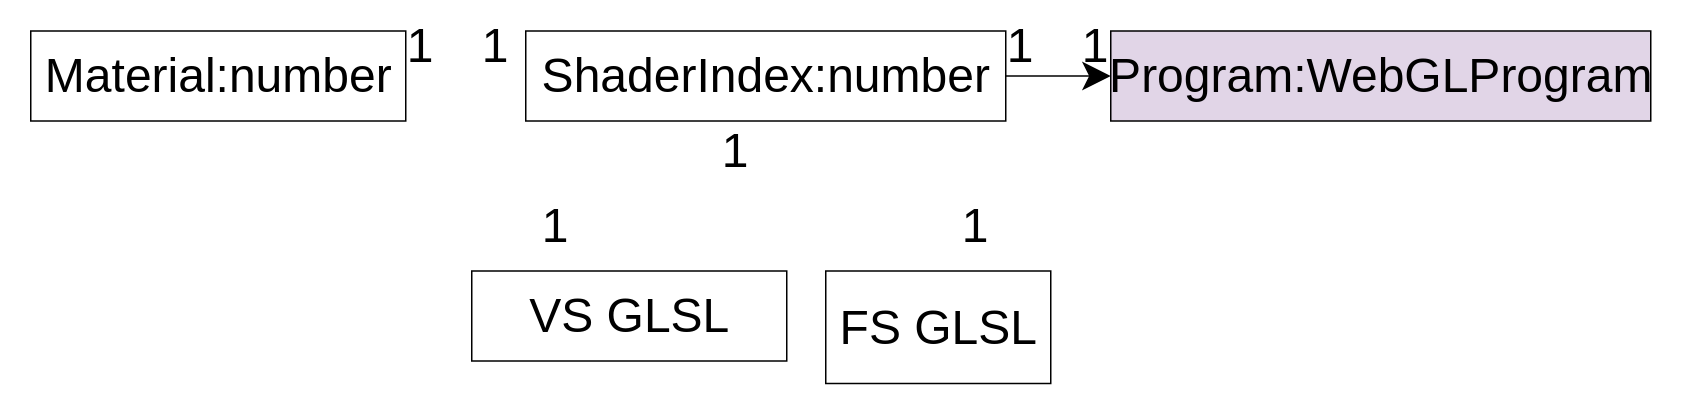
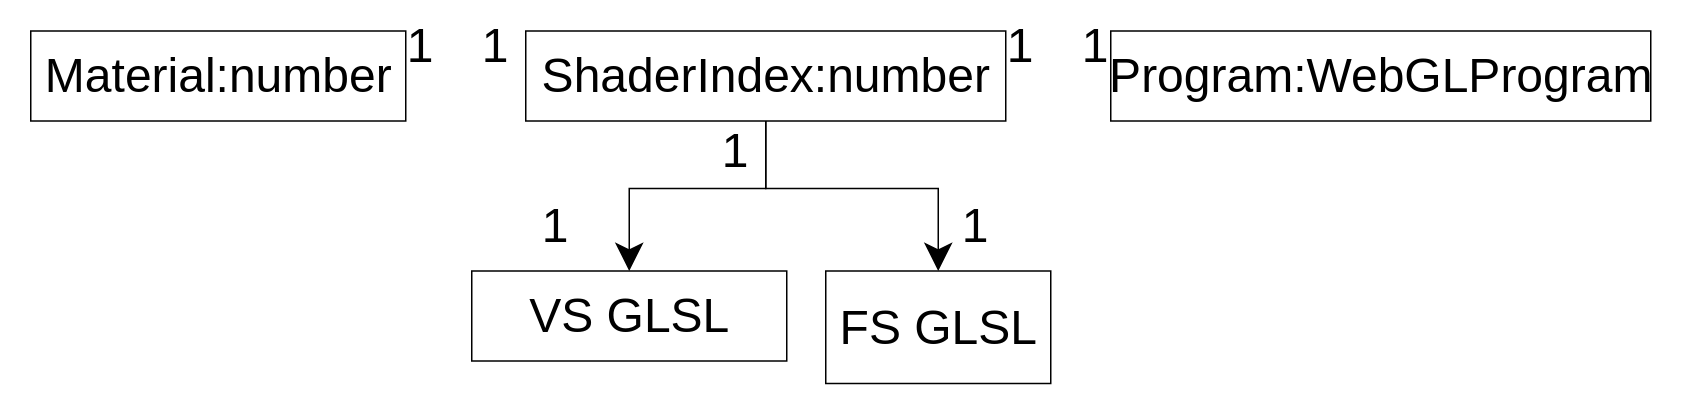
edge "ShaderIndex:number" -> "Program:WebGLProgram": now "ShaderIndex:number" -> "FS GLSL"
node "Program:WebGLProgram": fillcolor #e1d5e7 -> #ffffff
edge "ShaderIndex:number" -> "VS GLSL": added
